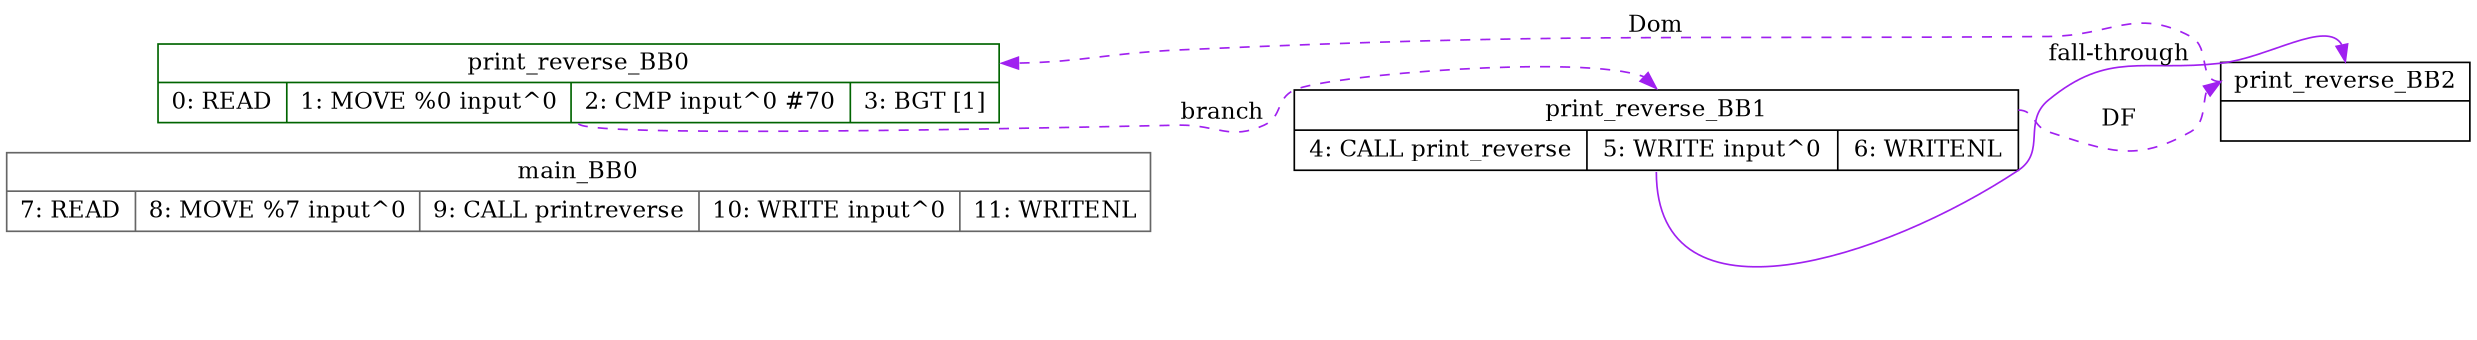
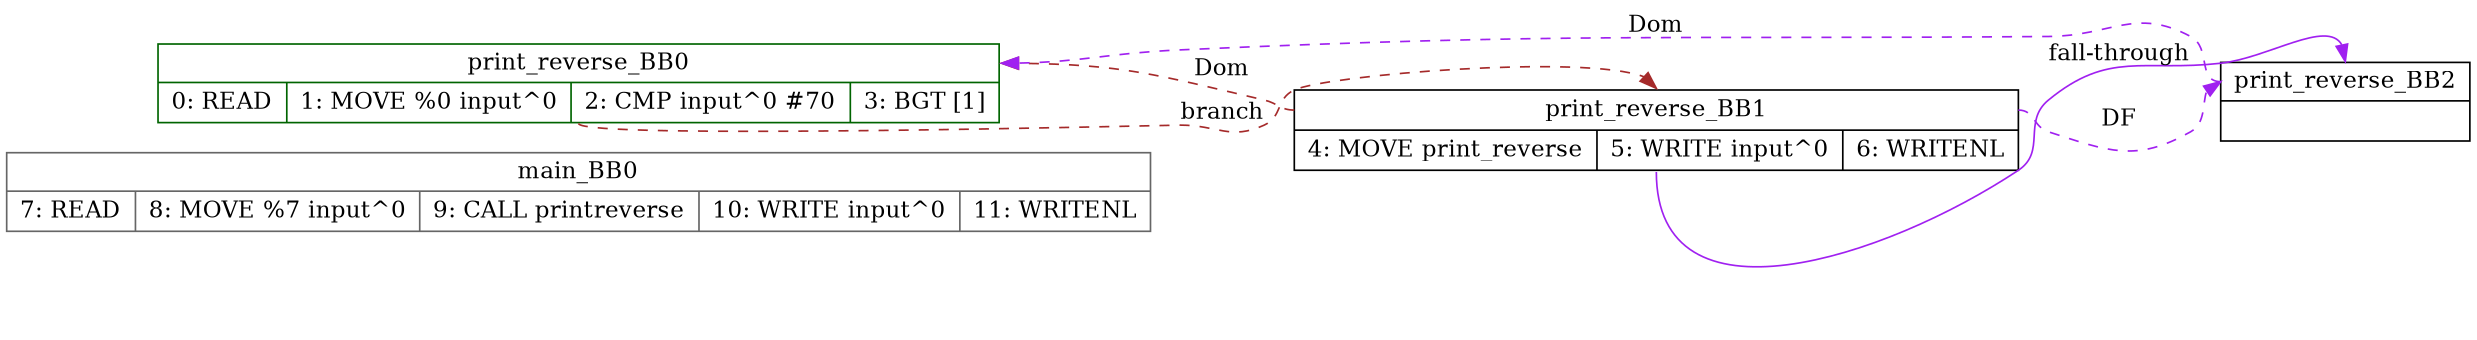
edge "print_reverse_BB1" -> "print_reverse_BB0": added, label "Dom"
edge "print_reverse_BB0" -> "print_reverse_BB1": color purple -> brown
node "print_reverse_BB1": text "4: CALL print_reverse" -> "4: MOVE print_reverse"
